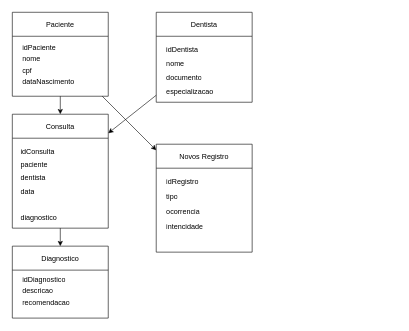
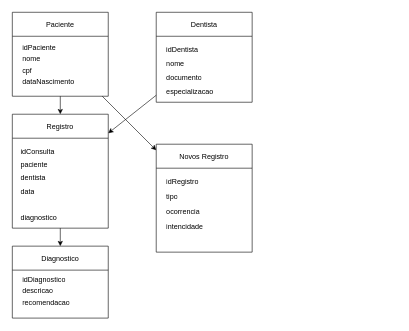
node "Consulta": label "Consulta" -> "Registro"
